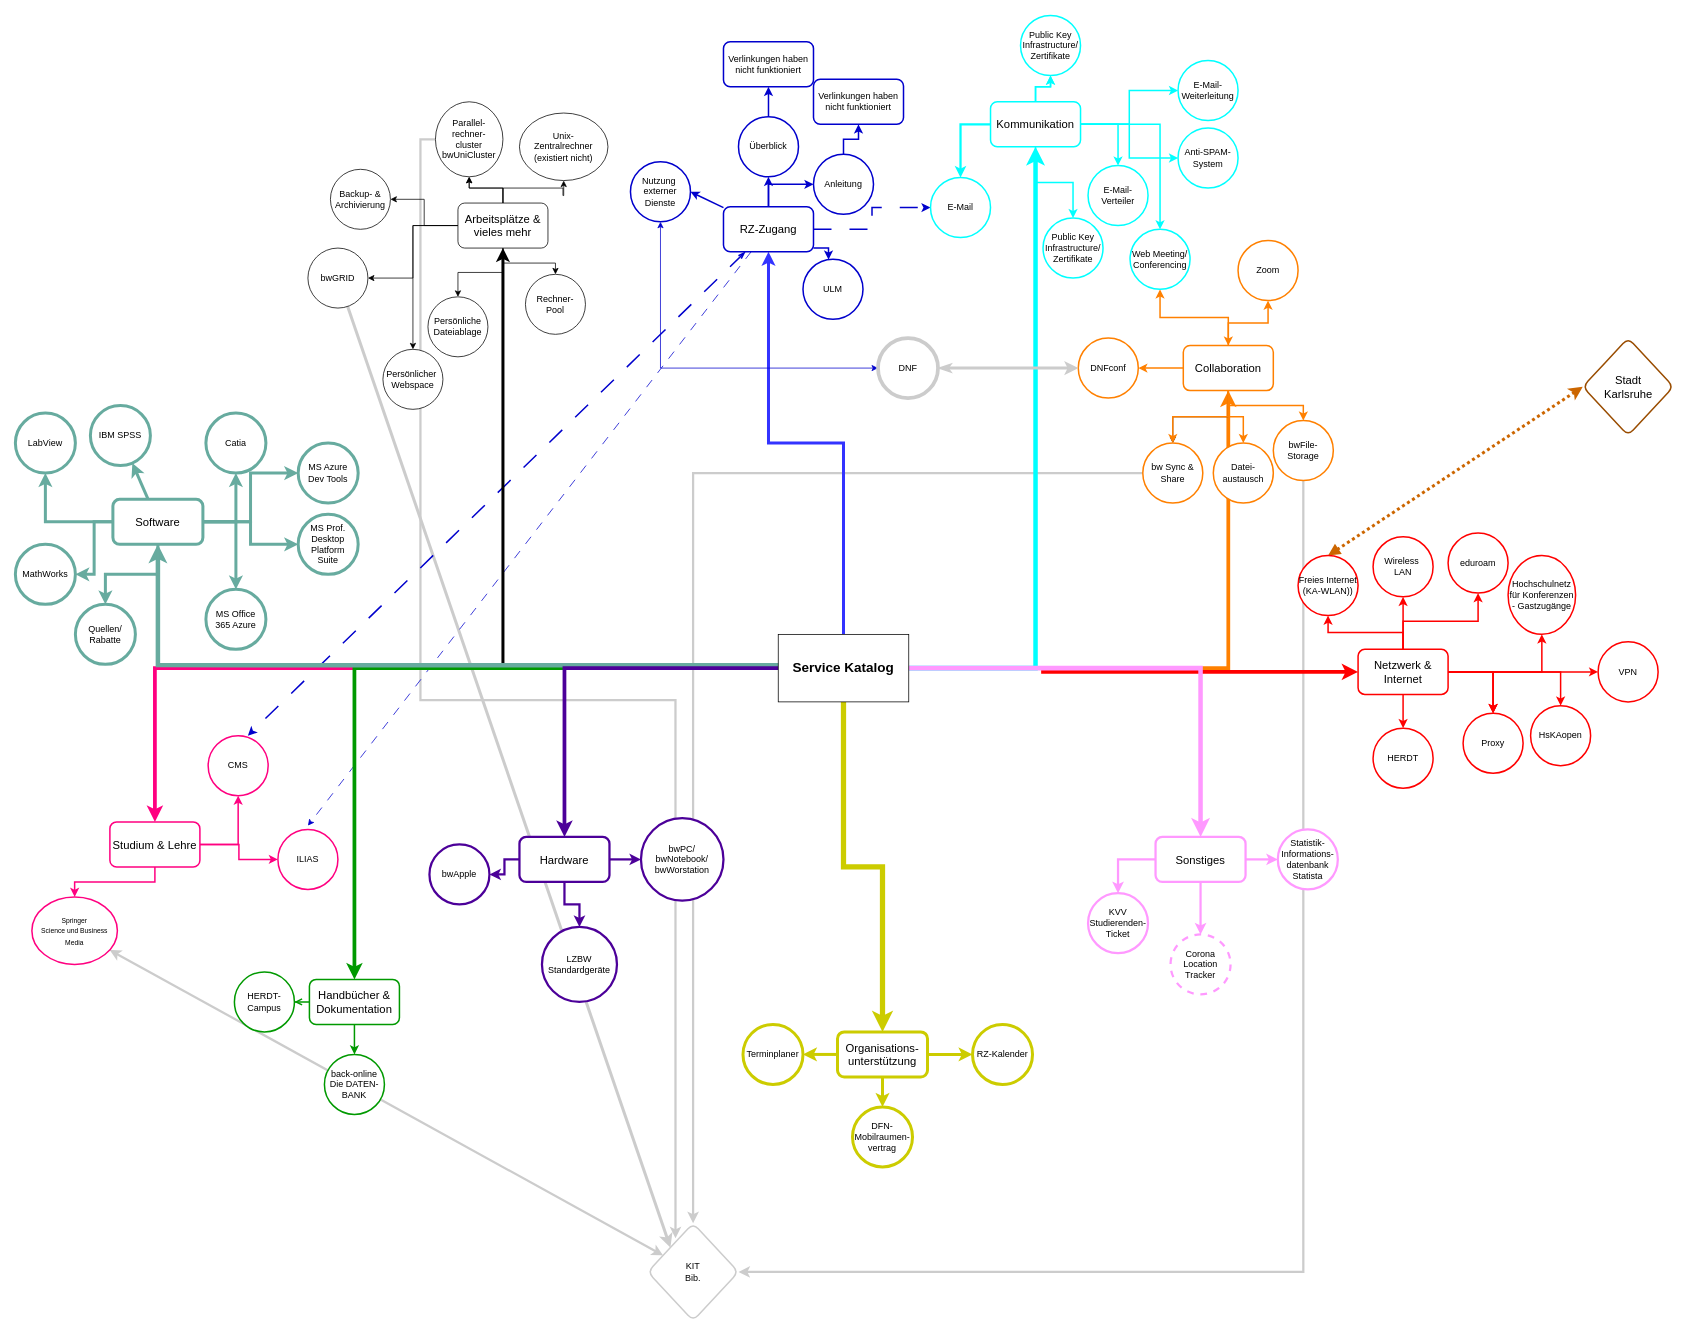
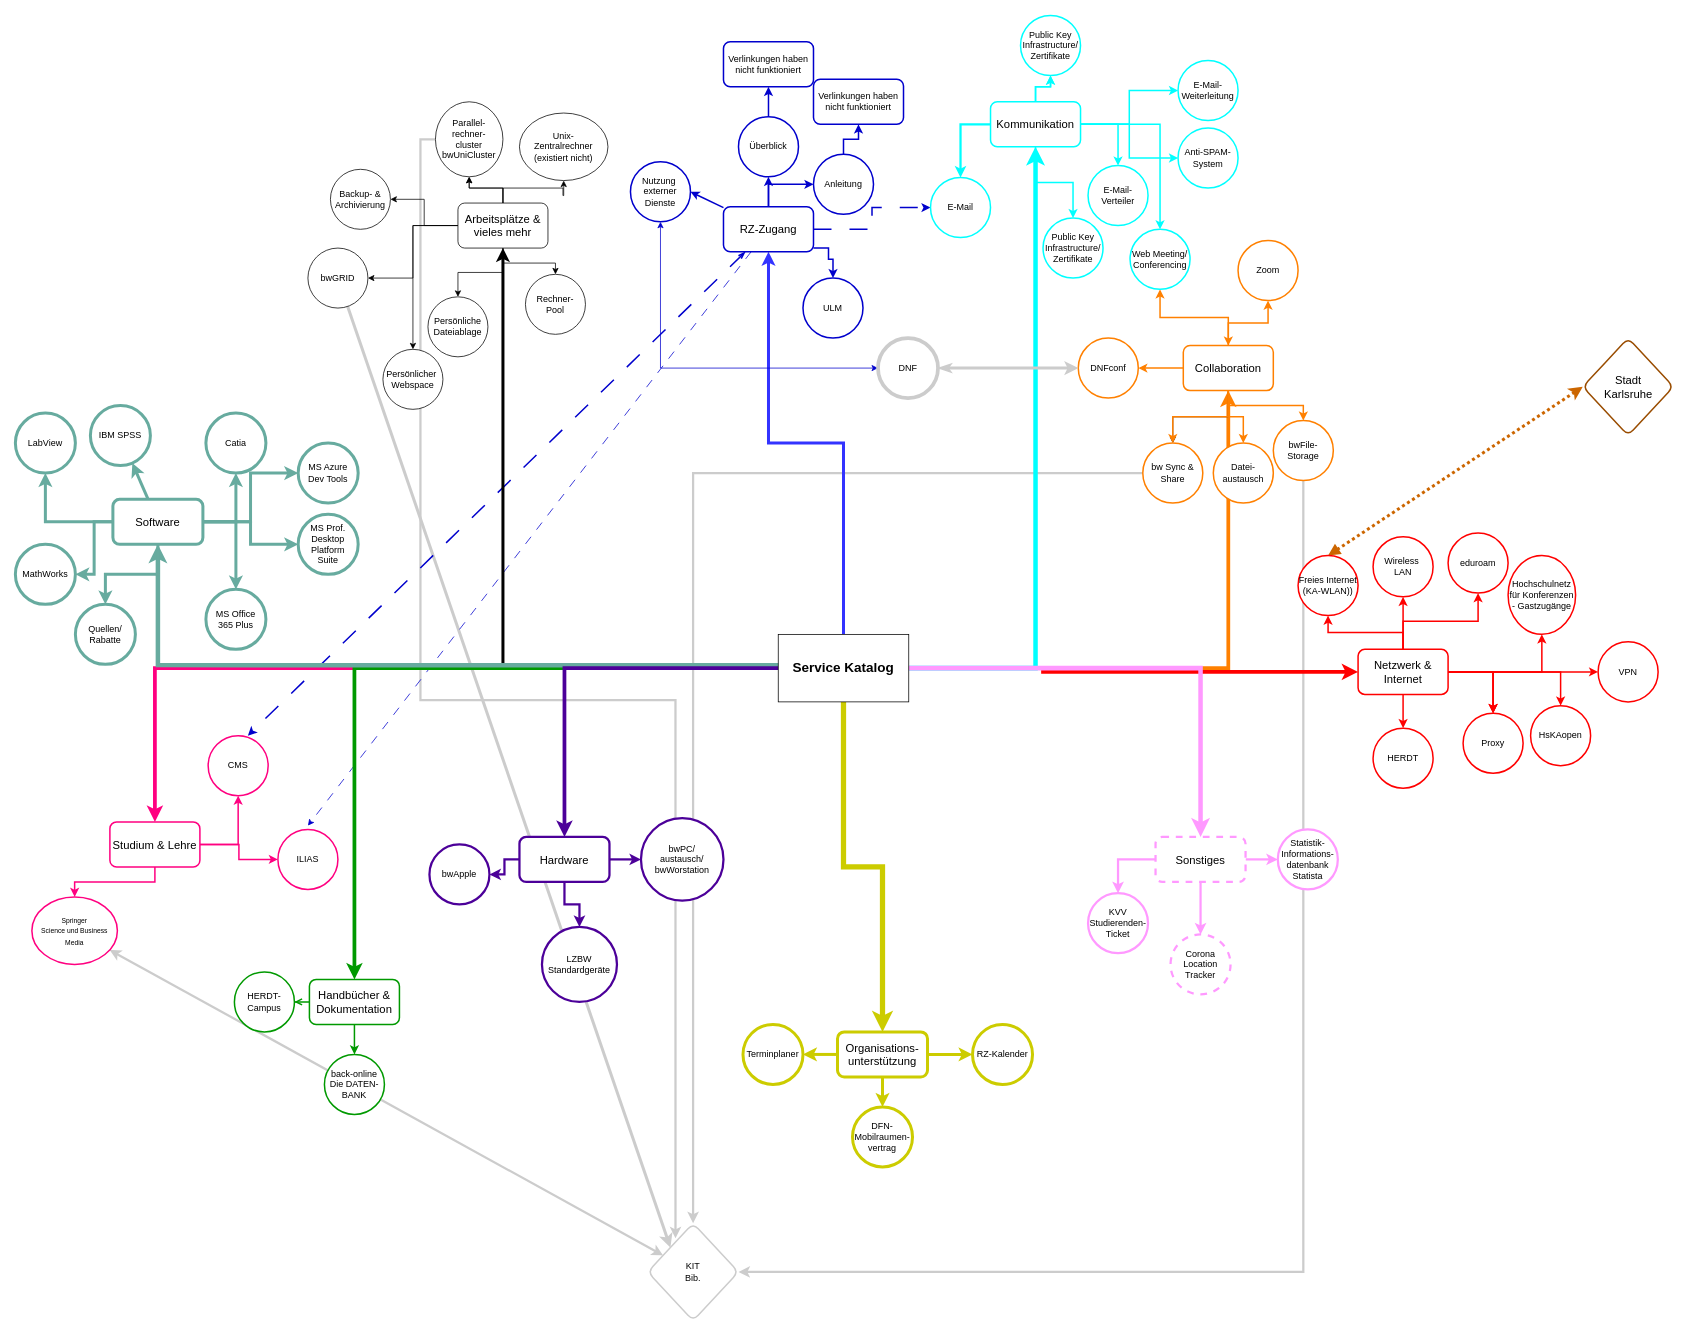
node "ULM": moved (833, 289) -> (833, 308)
node "MS Office 365 Azure": label "MS Office 365 Azure" -> "MS Office 365 Plus"
node "bwPC/ bwNotebook/ bwWorstation": label "bwPC/ bwNotebook/ bwWorstation" -> "bwPC/ austausch/ bwWorstation"
node "Sonstiges": style solid -> dashed
